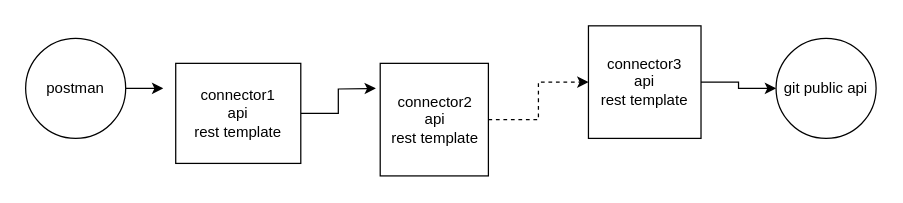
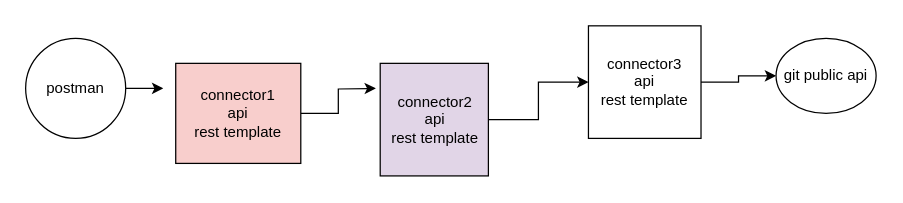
node "git public api": size 100x100 -> 100x75
edge "connector2 api rest template" -> "connector3 api rest template": style dashed -> solid
node "connector1 api rest template": fillcolor #ffffff -> #f8cecc
node "connector2 api rest template": fillcolor #ffffff -> #e1d5e7
